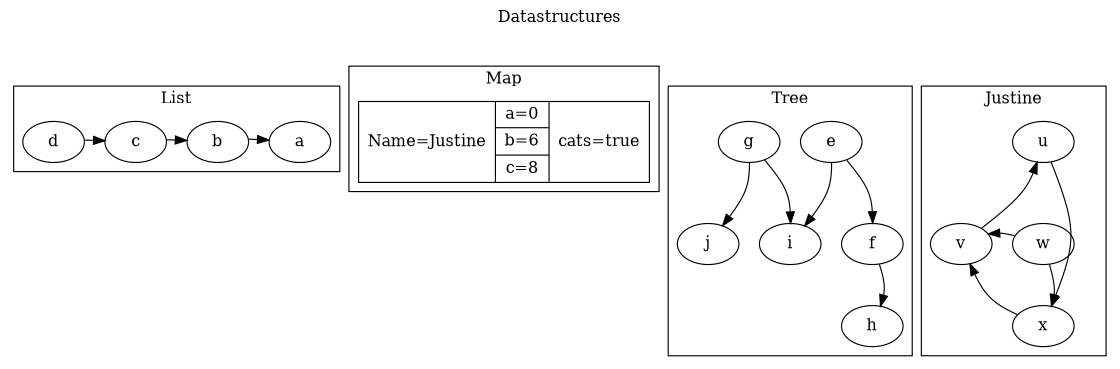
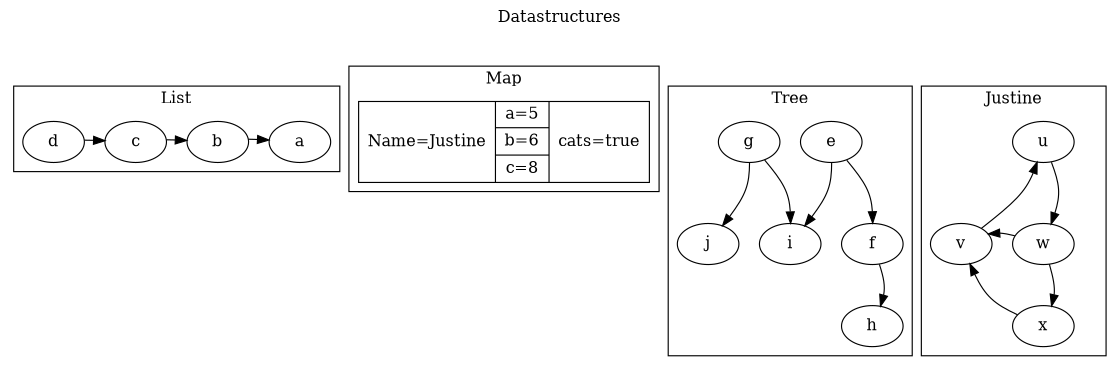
node "Name=Justine": text "a=0" -> "a=5"
edge "u" -> "x": now "u" -> "w"
